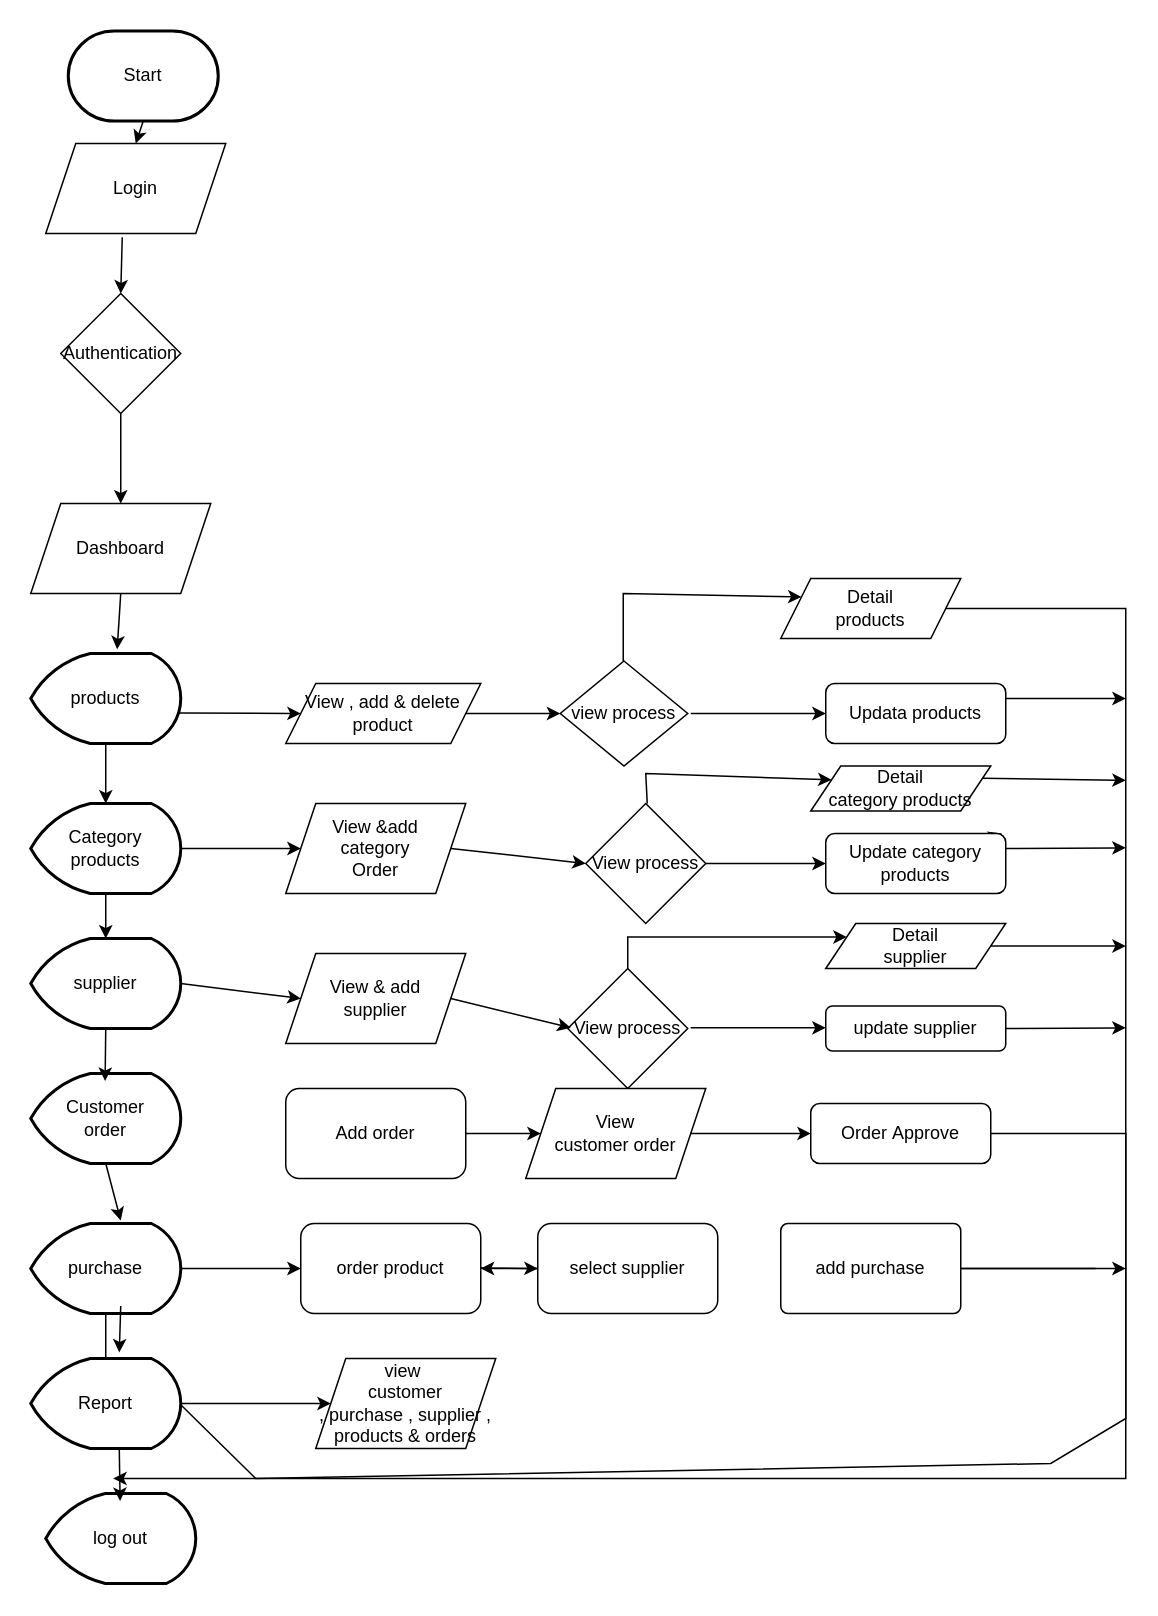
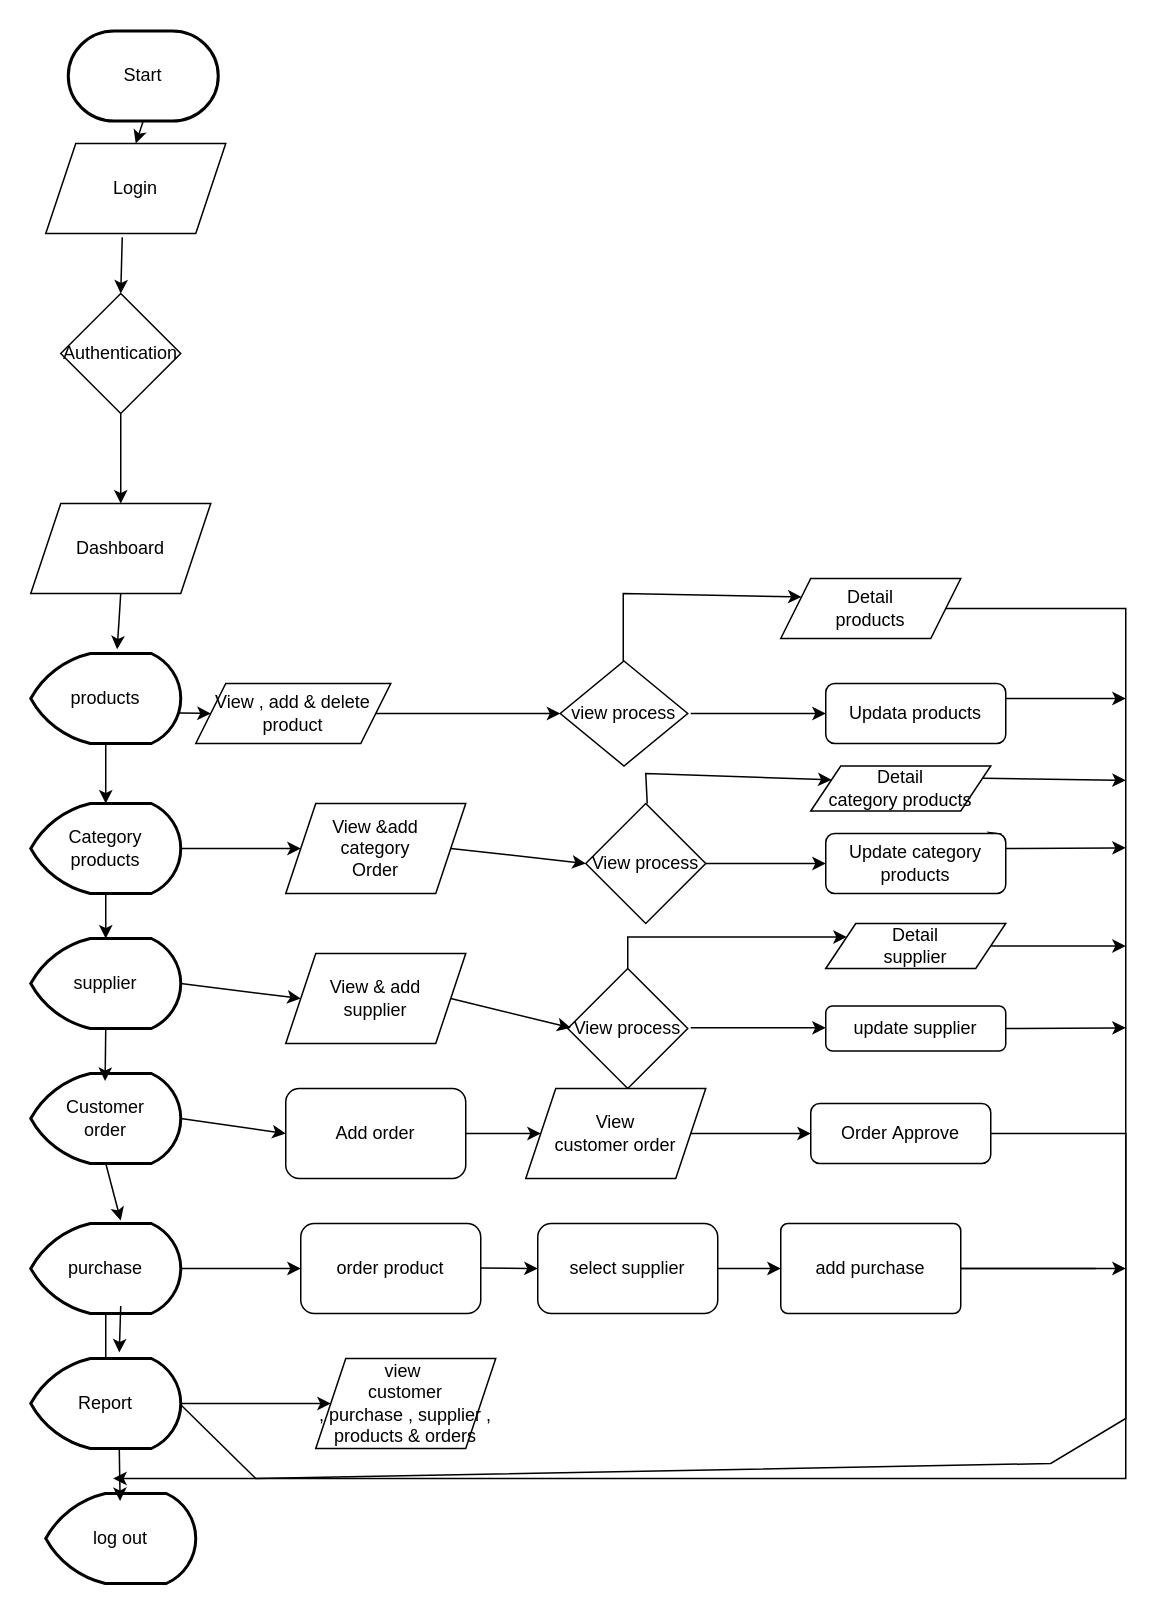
node "View , add & delete product": moved (383, 713) -> (293, 713)
edge "Customer order" -> "Add order": added
edge "select supplier" -> "order product": now "select supplier" -> "add purchase"
